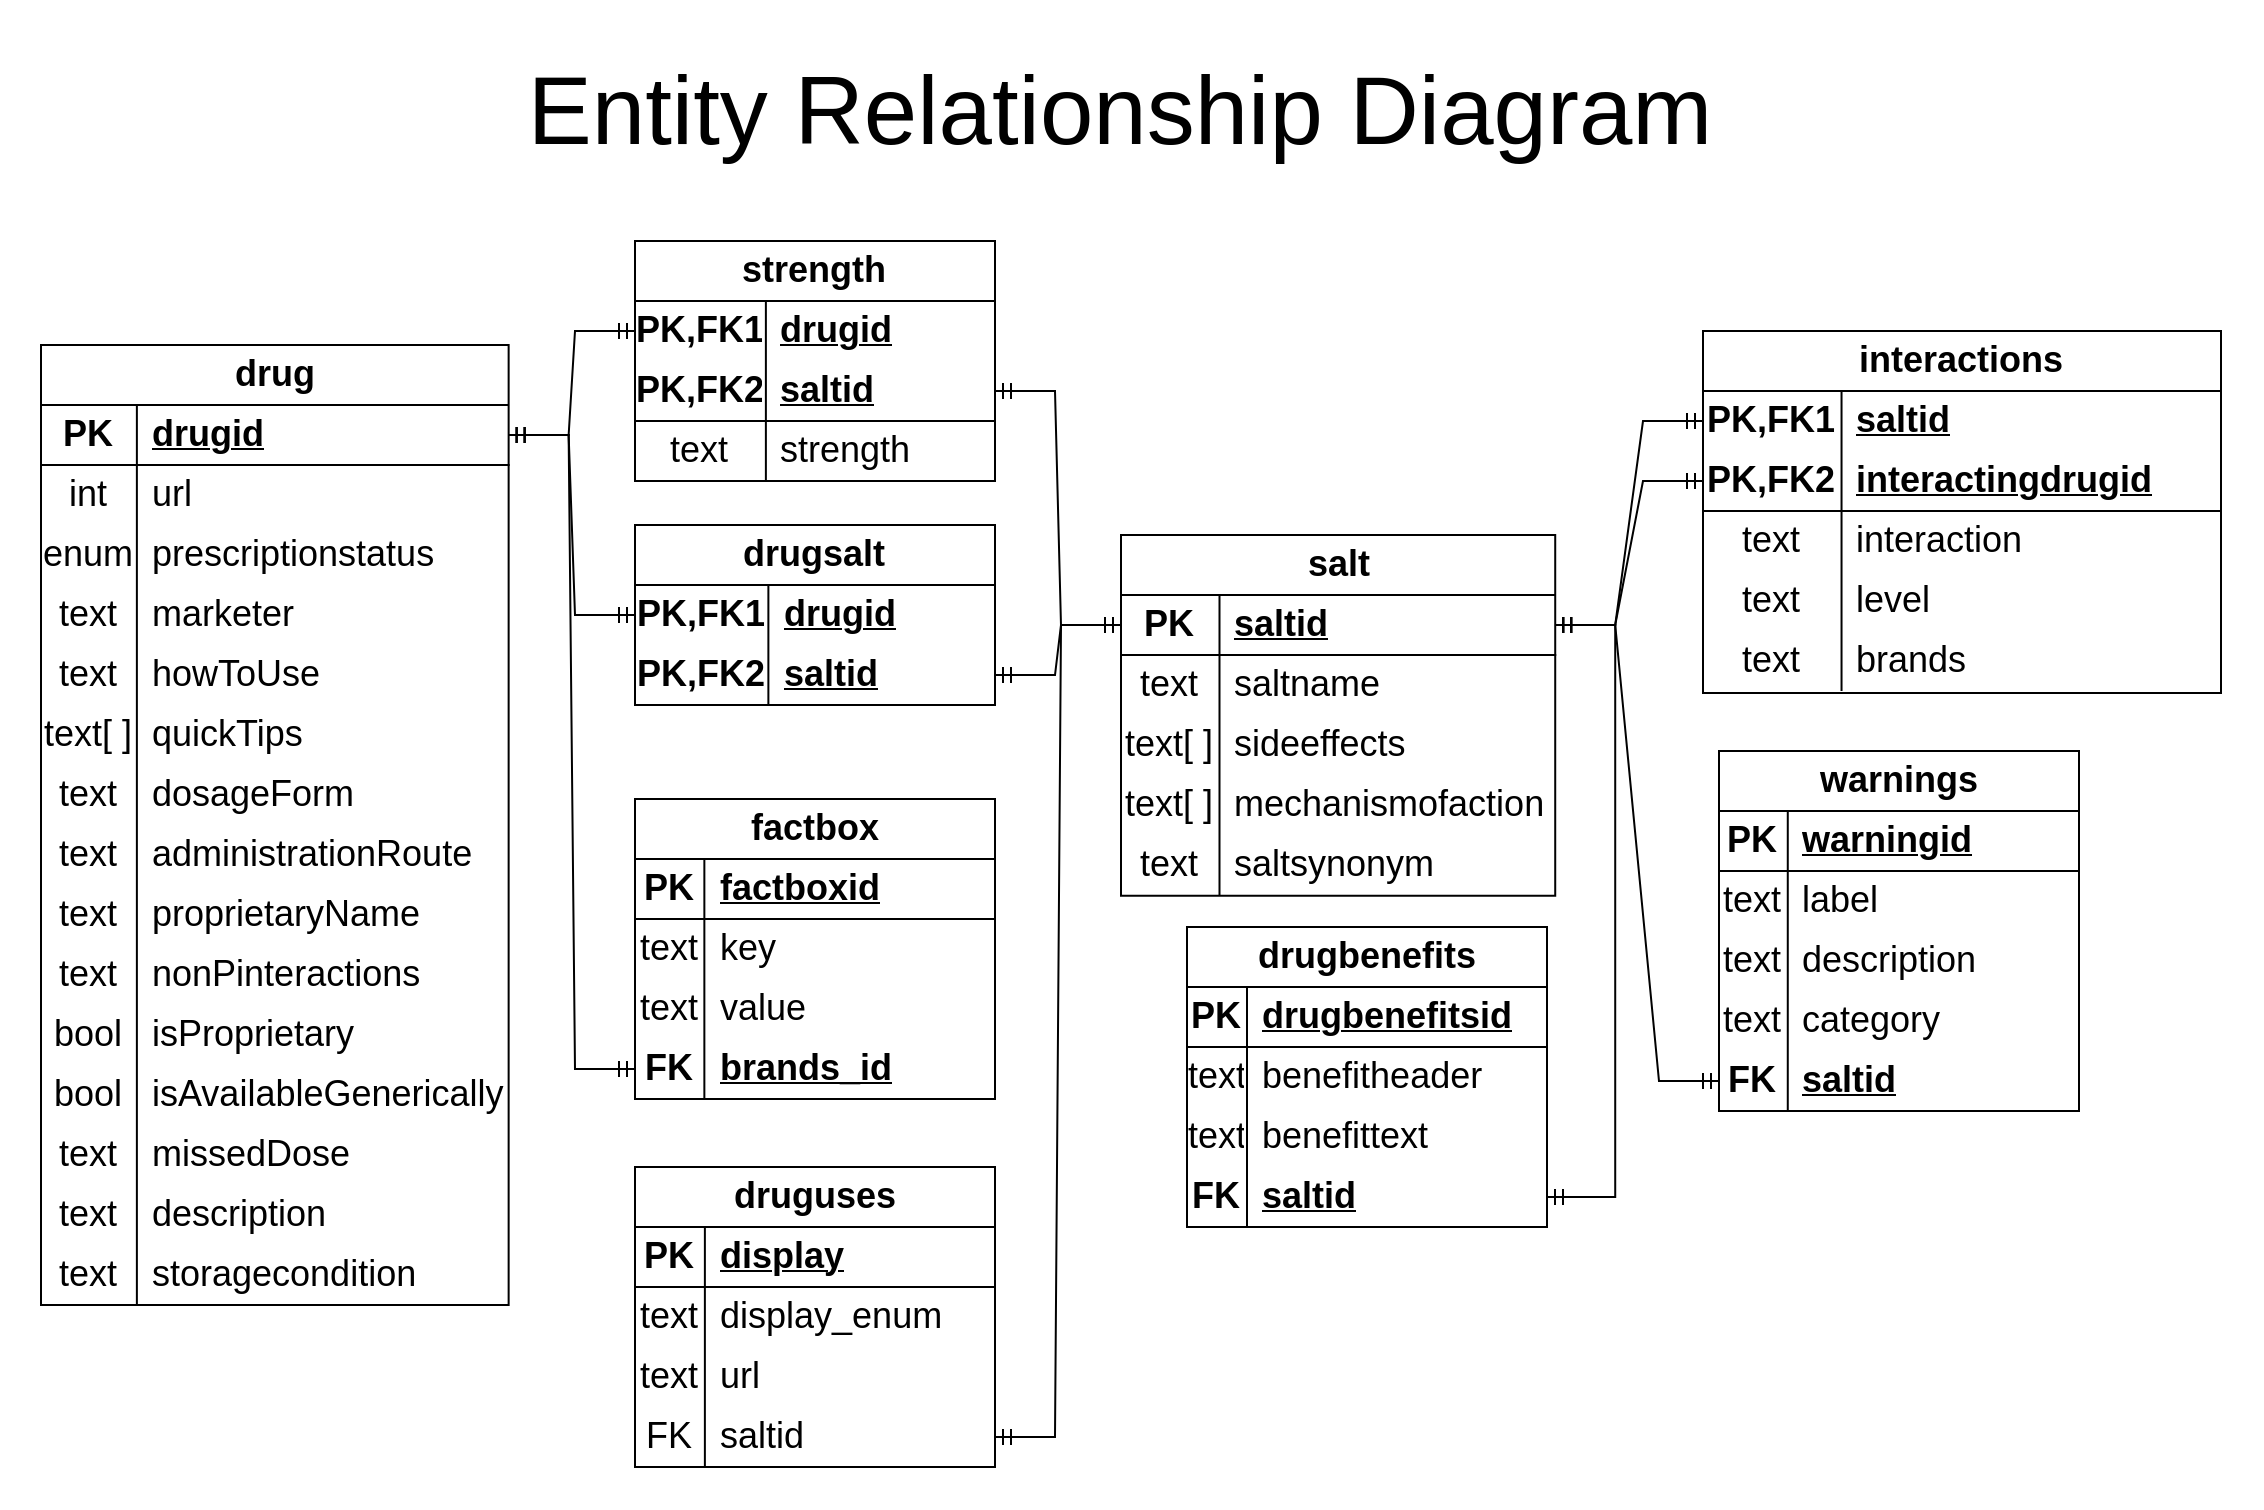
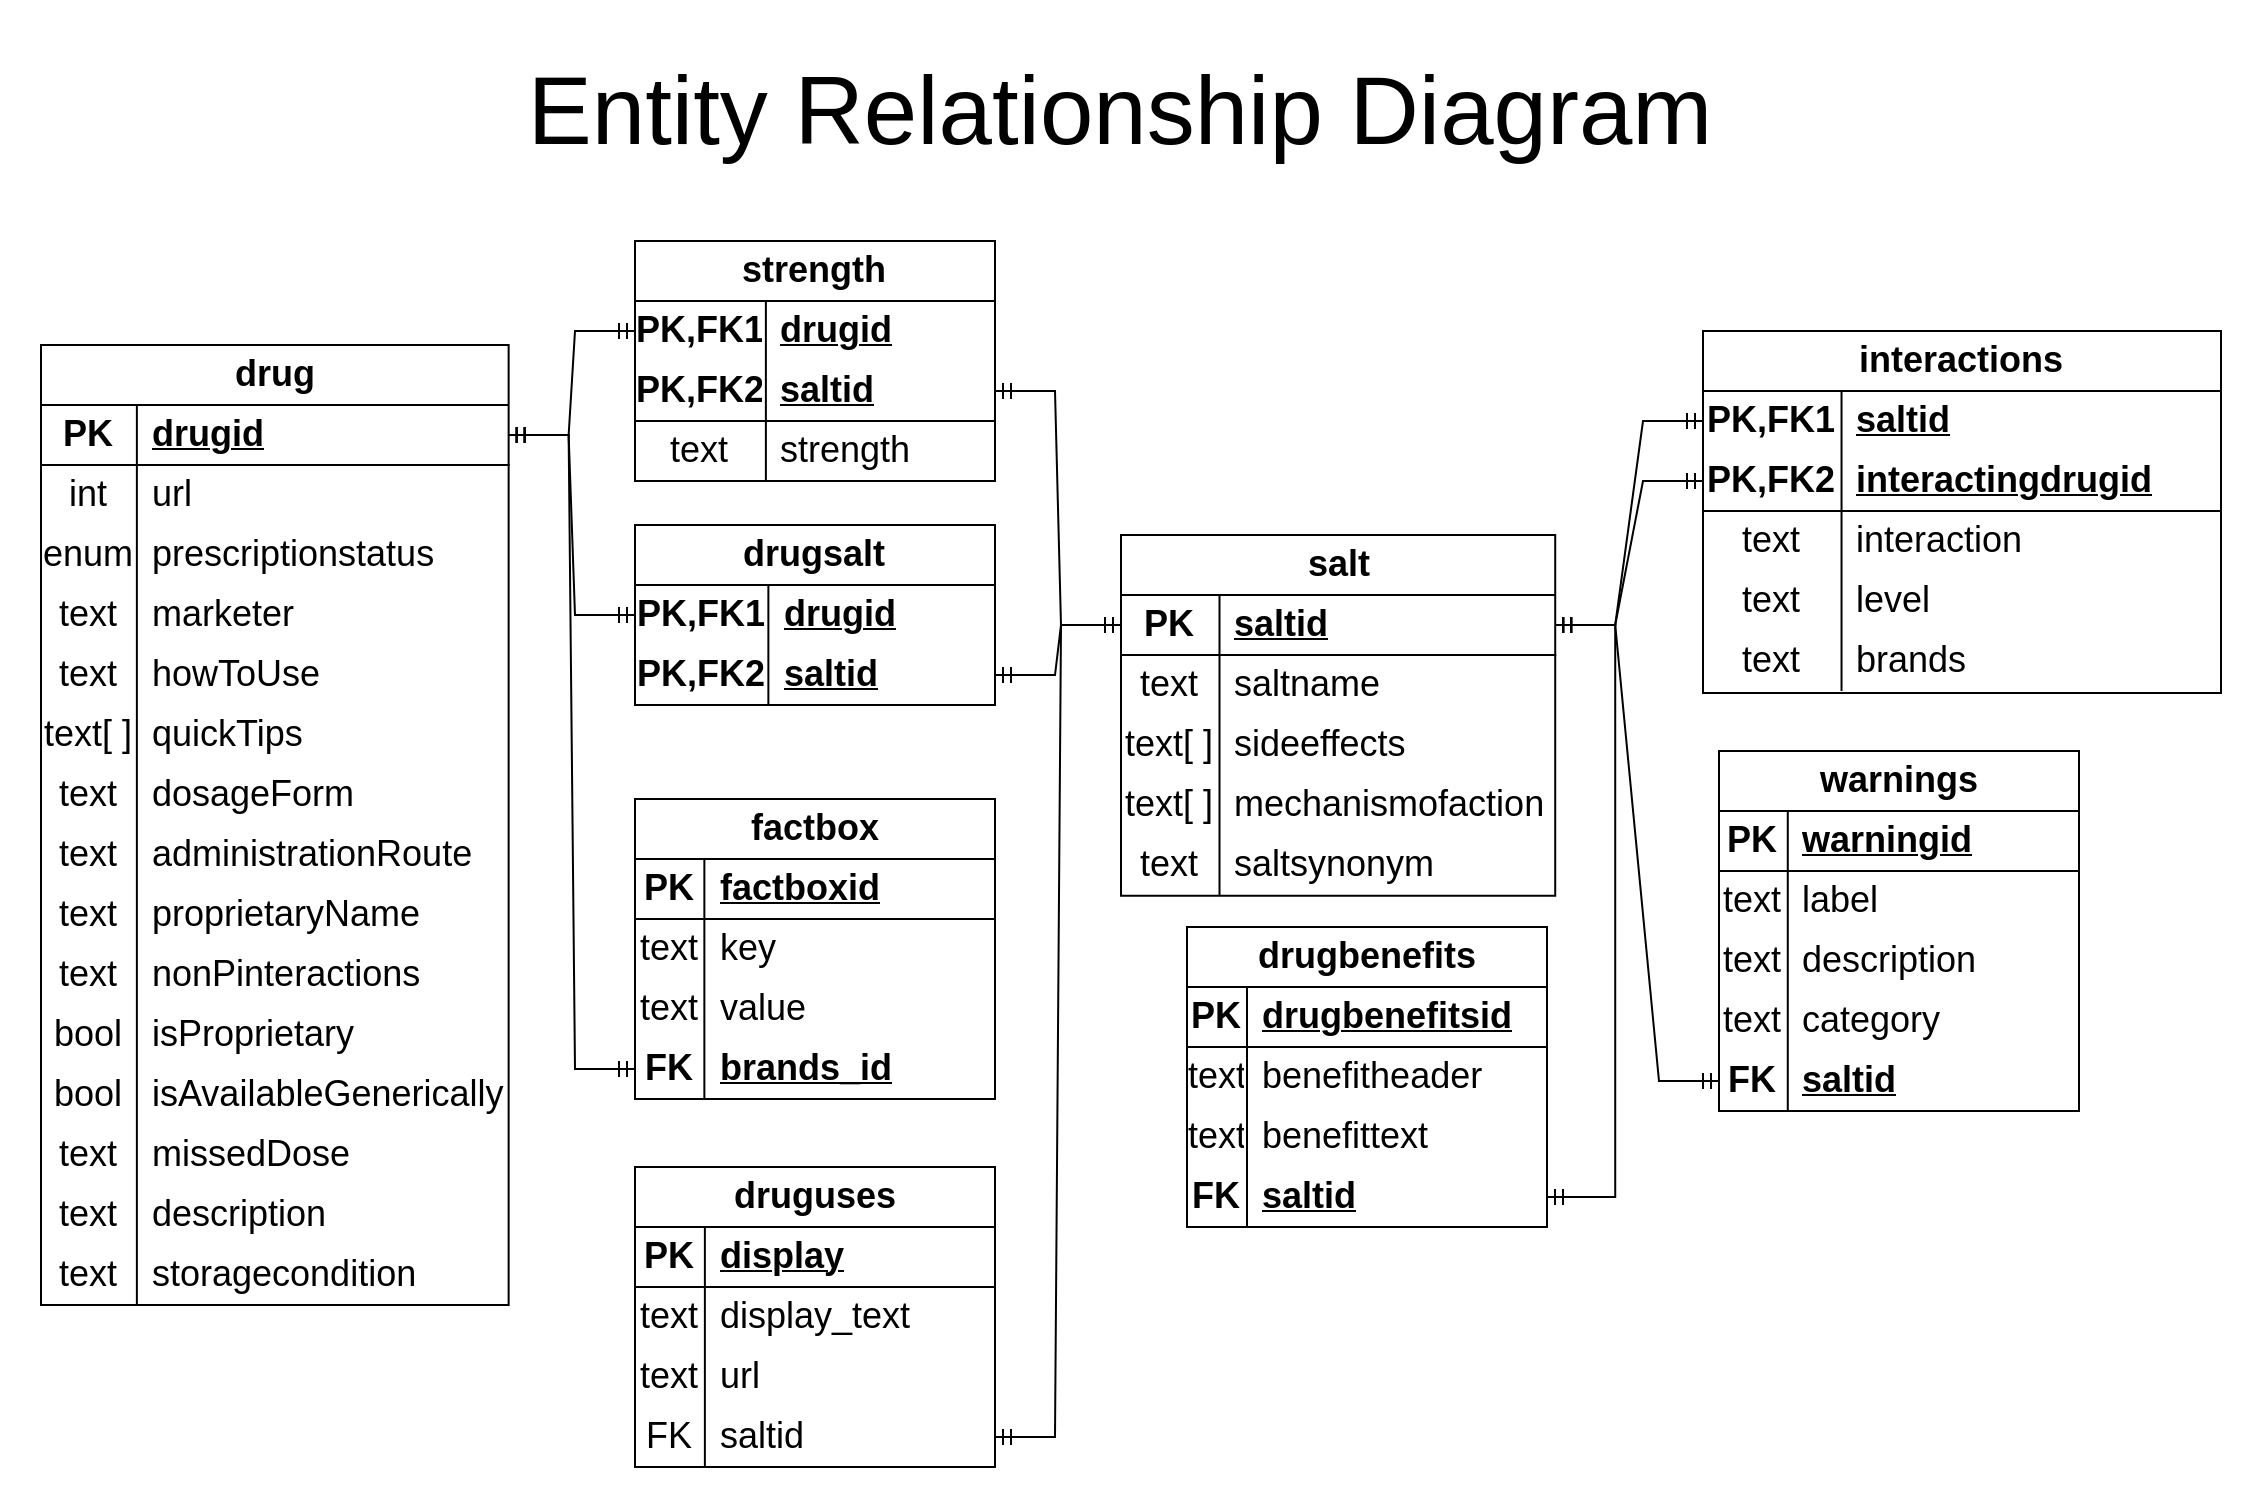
node "display_enum": label "display_enum" -> "display_text"
